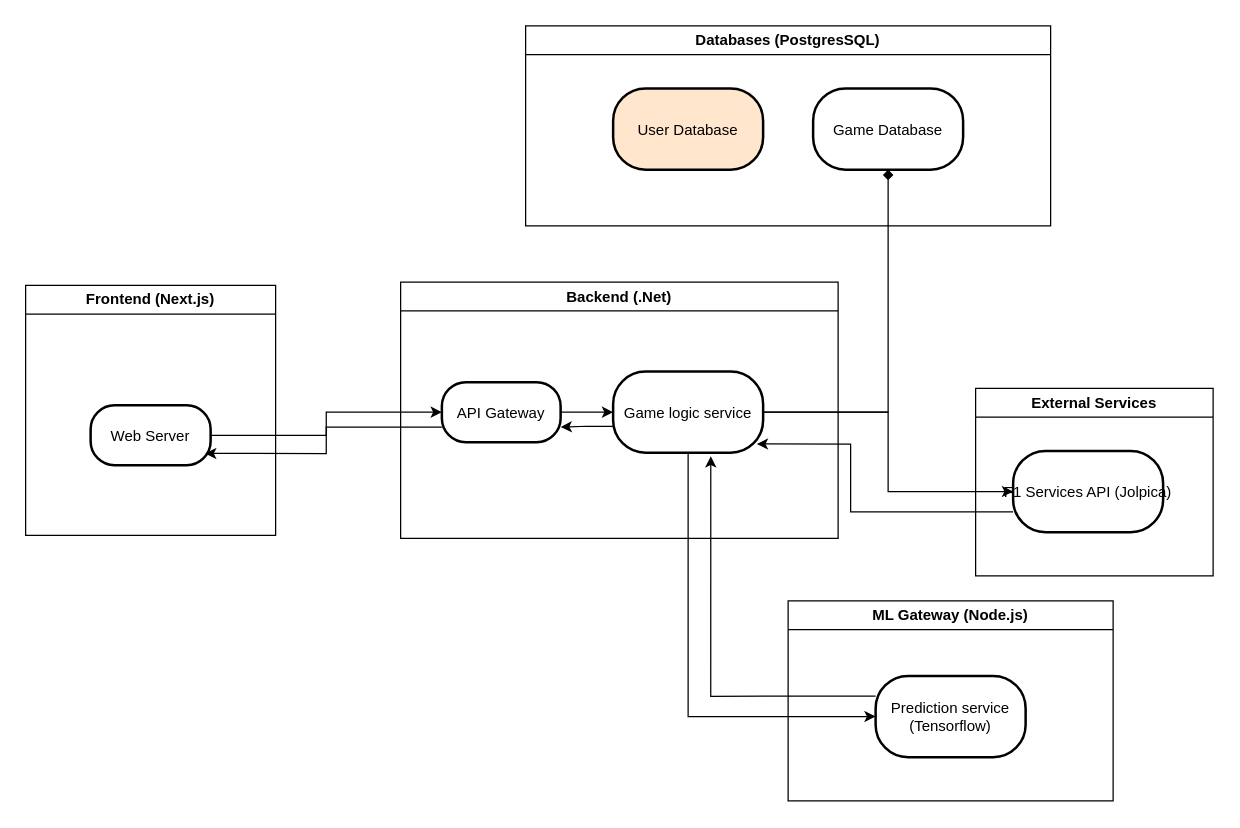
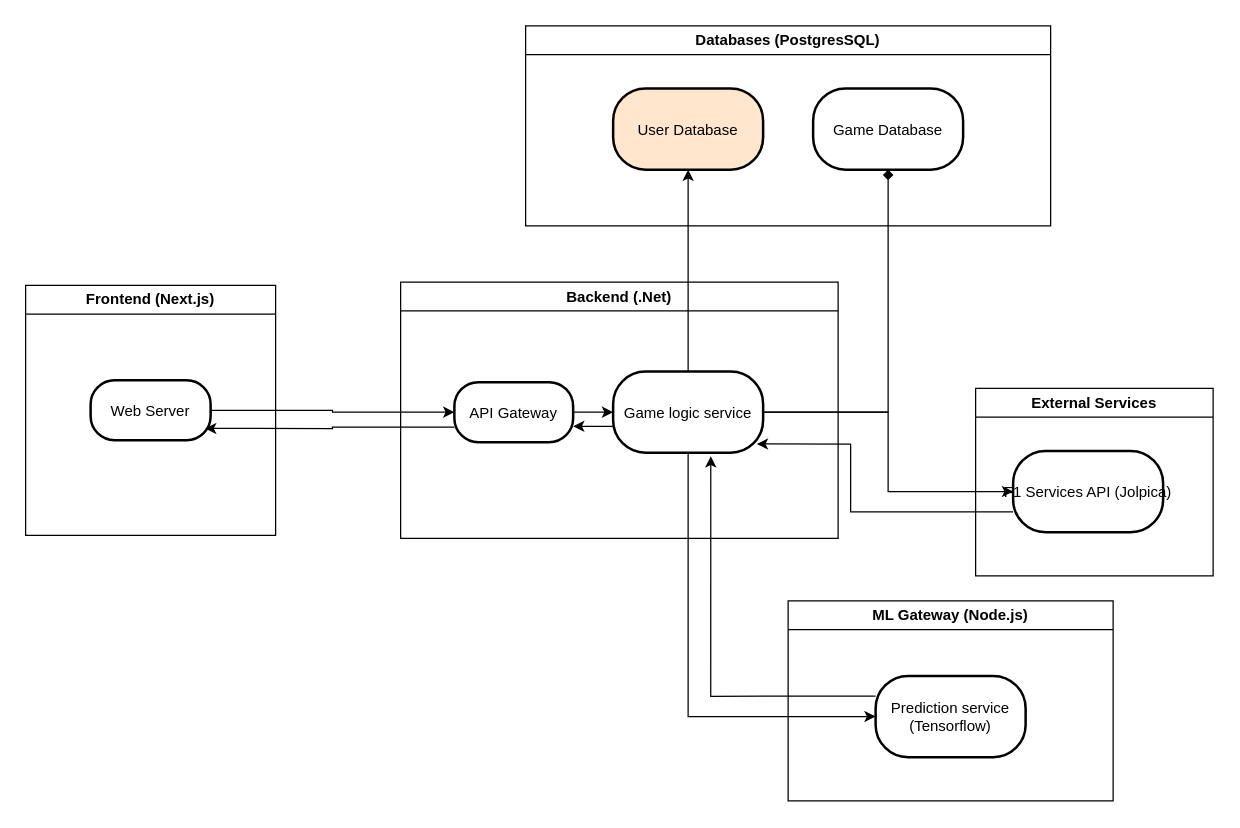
edge "Game logic service" -> "User Database": added
node "API Gateway": moved (501, 412) -> (514, 412)
node "Web Server": moved (151, 435) -> (151, 410)
